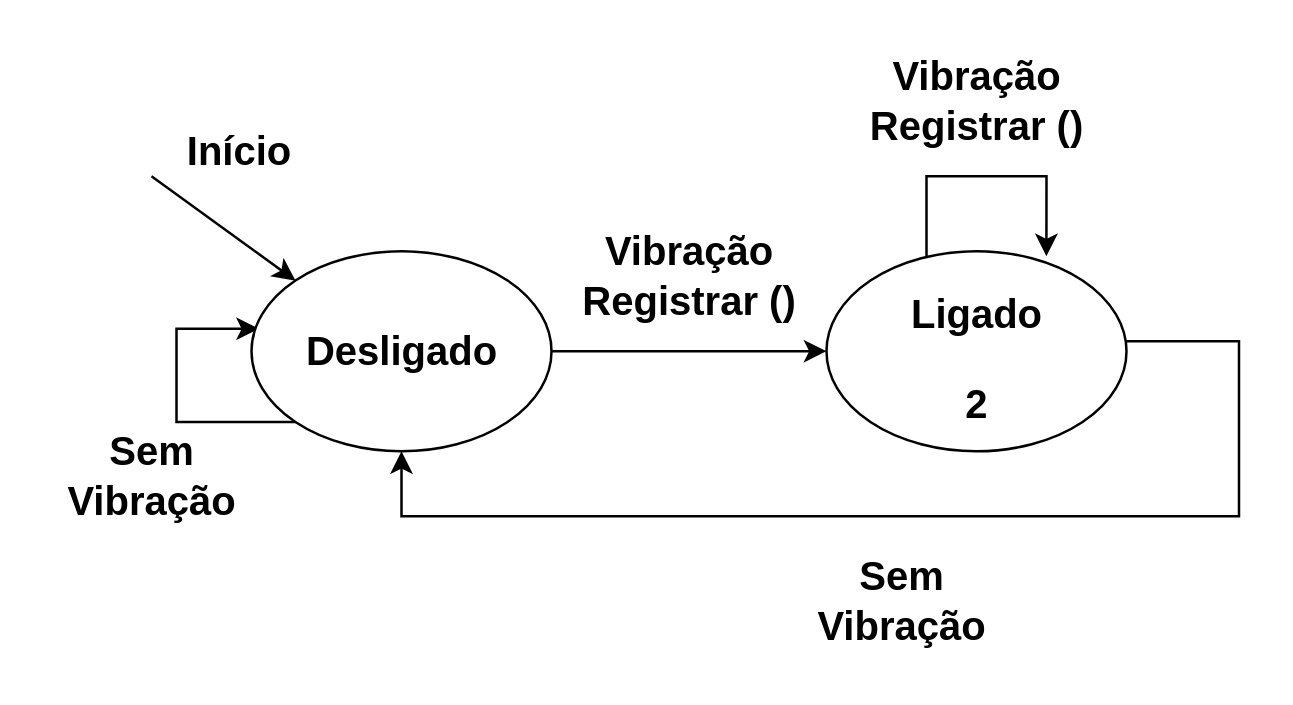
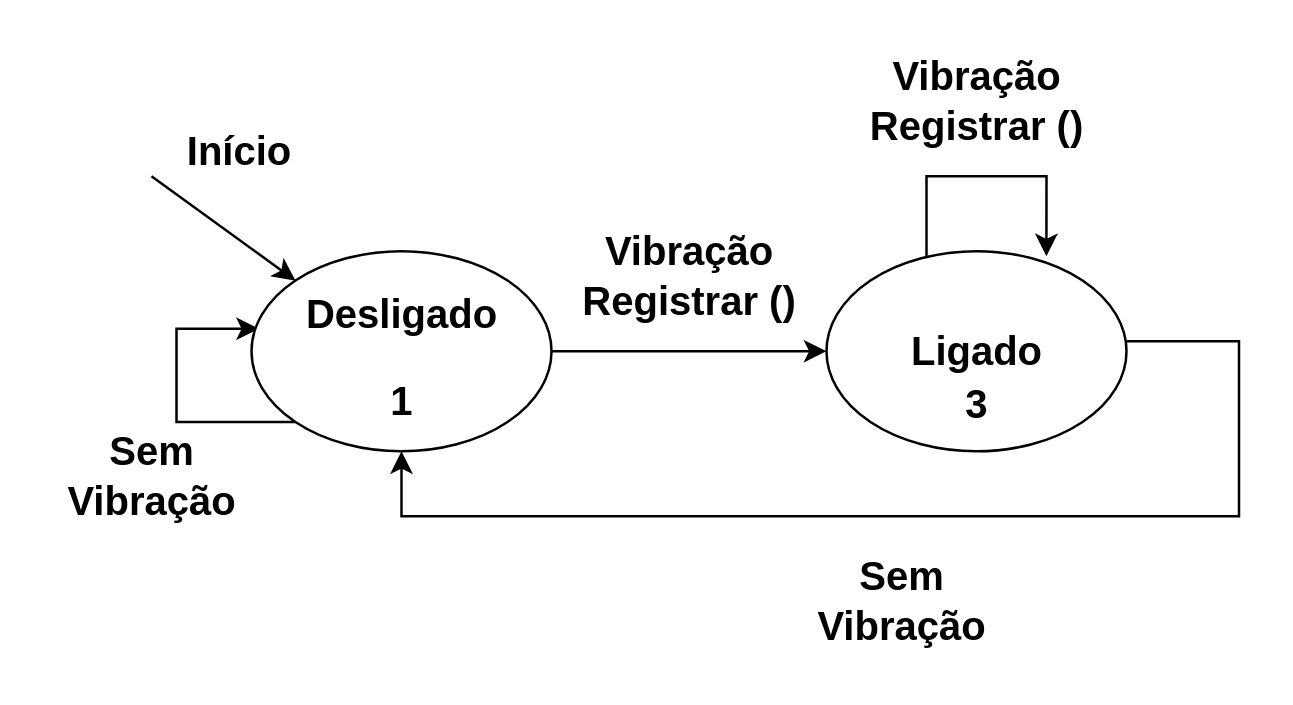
node "Ligado": moved (976, 314) -> (976, 351)
node "Desligado": moved (401, 351) -> (401, 314)
node "1": added
node "2": label "2" -> "3"
